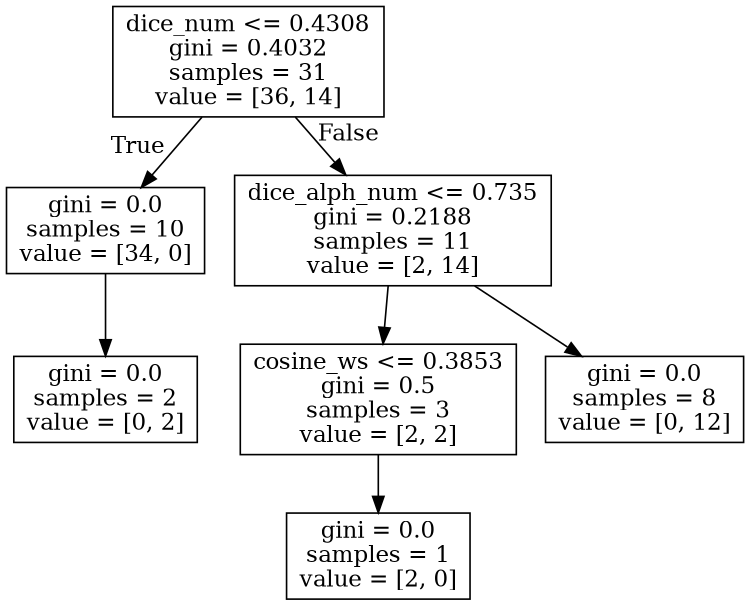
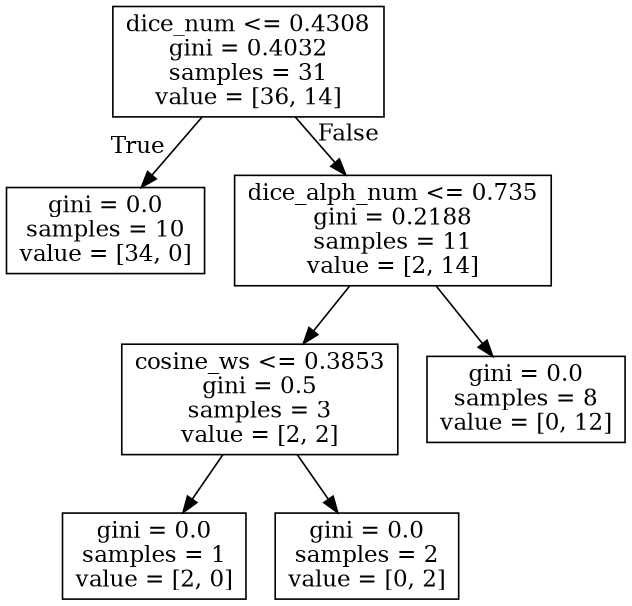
edge "gini = 0.0 samples = 10 value = [34, 0]" -> "gini = 0.0 samples = 2 value = [0, 2]": now "cosine_ws <= 0.3853 gini = 0.5 samples = 3 value = [2, 2]" -> "gini = 0.0 samples = 2 value = [0, 2]"
